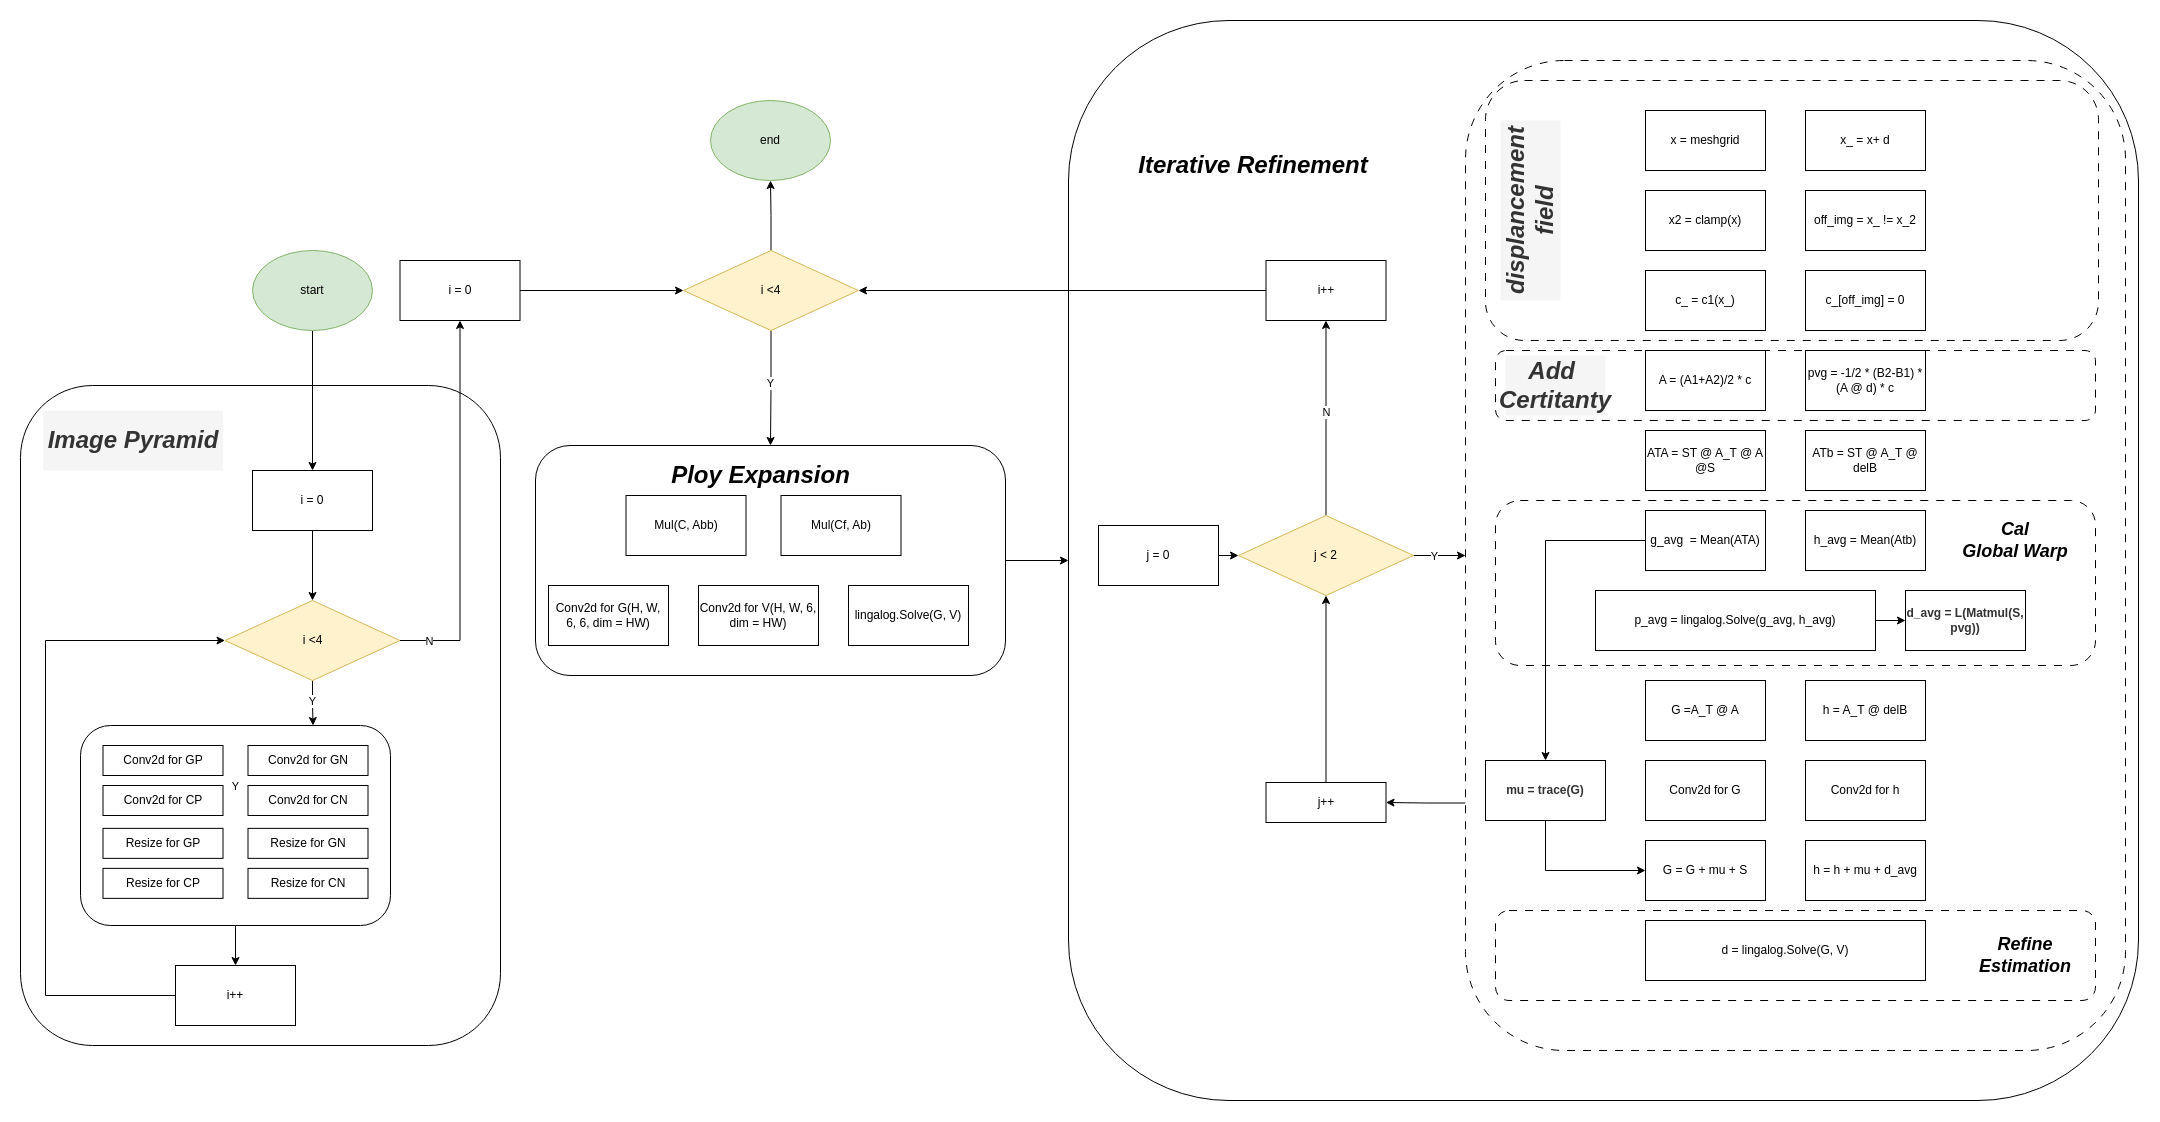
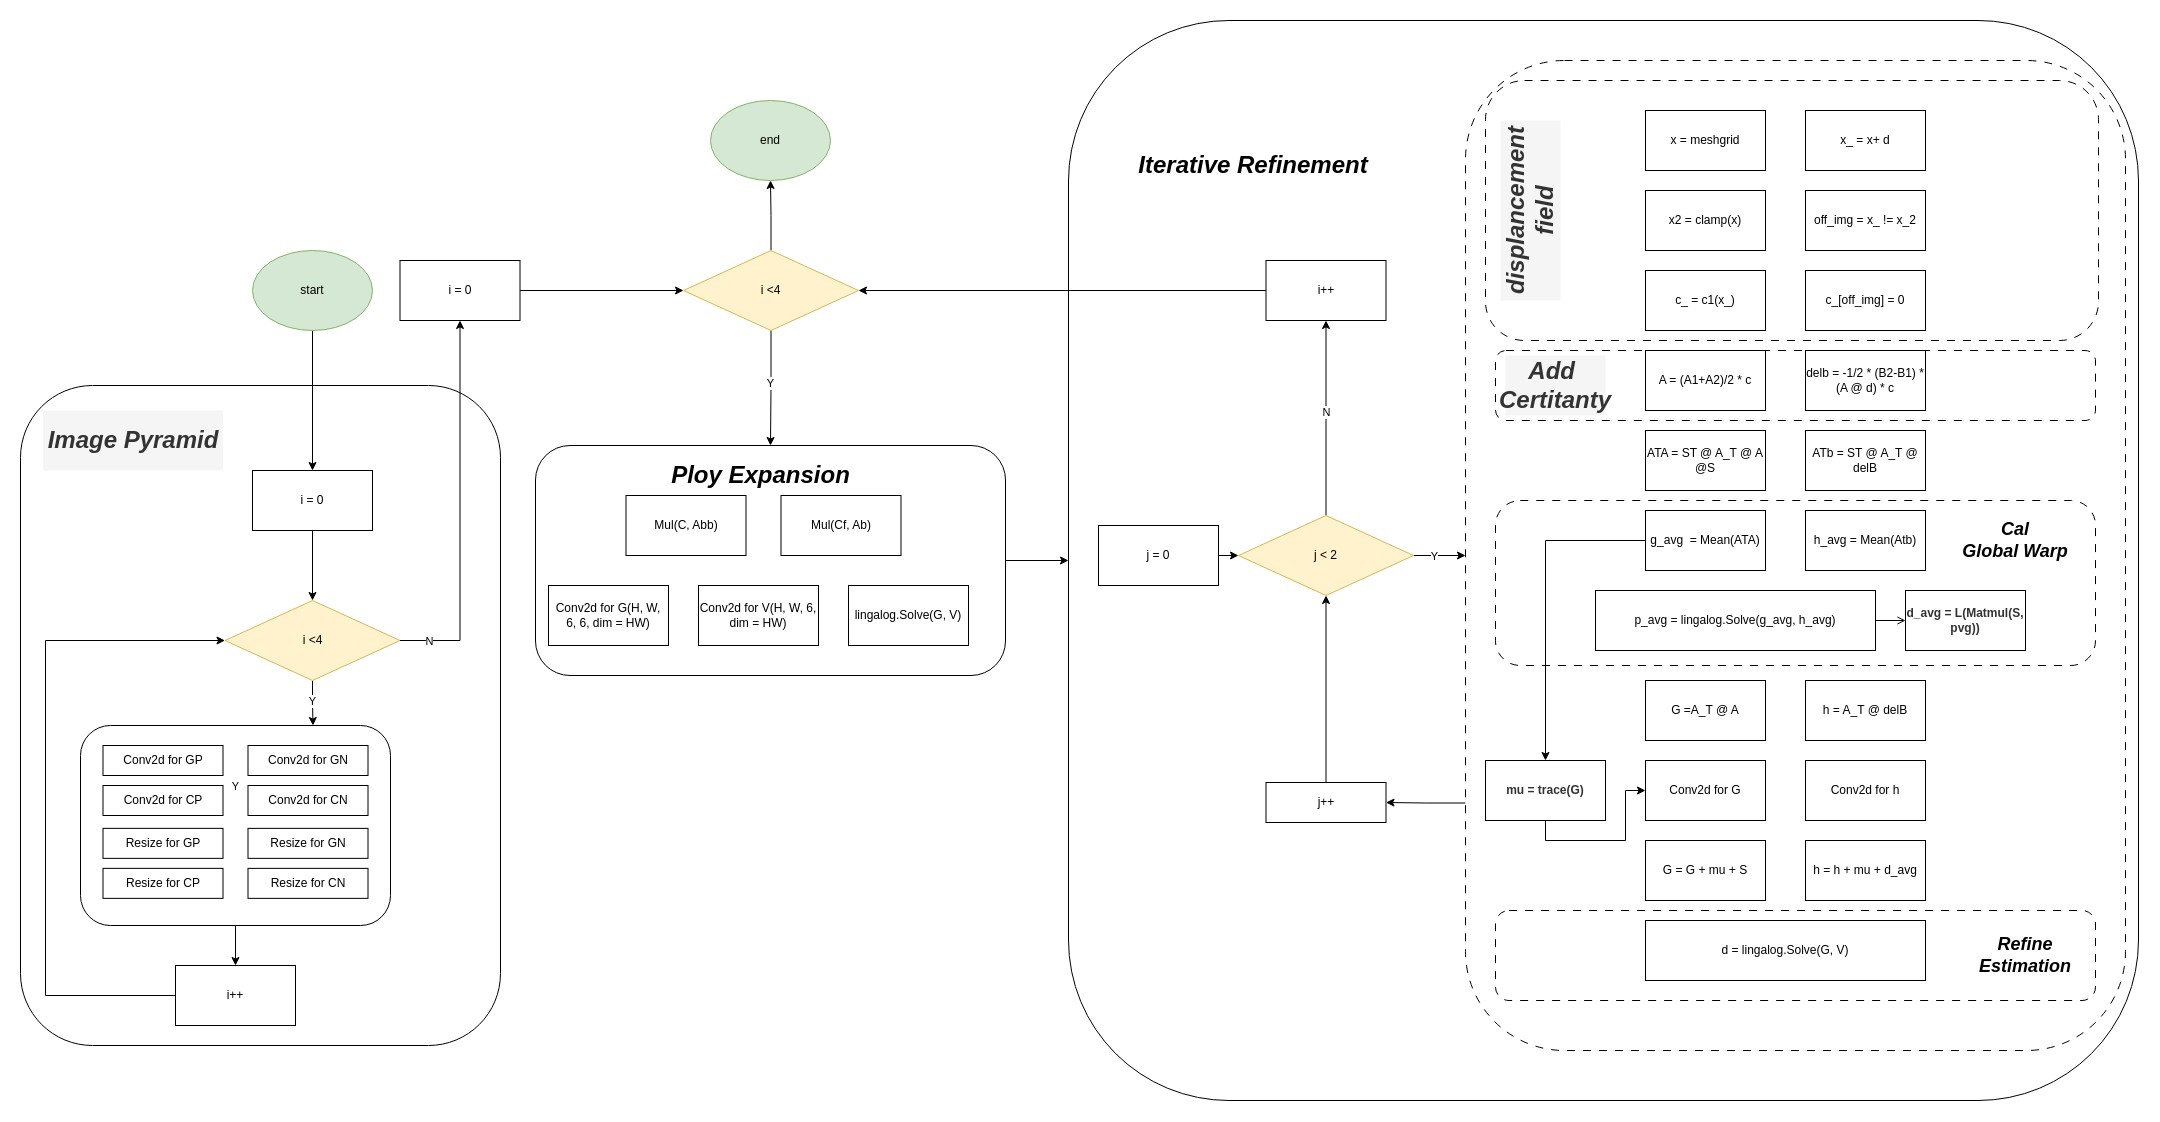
node "pvg = -1/2 * (B2-B1) * (A @ d) * c": label "pvg = -1/2 * (B2-B1) * (A @ d) * c" -> "delb = -1/2 * (B2-B1) * (A @ d) * c"
edge "p_avg = lingalog.Solve(g_avg, h_avg)" -> "d_avg = L(Matmul(S, pvg))": arrowhead classic -> open
edge "mu = trace(G)" -> "G = G + mu + S": now "mu = trace(G)" -> "Conv2d for G"
